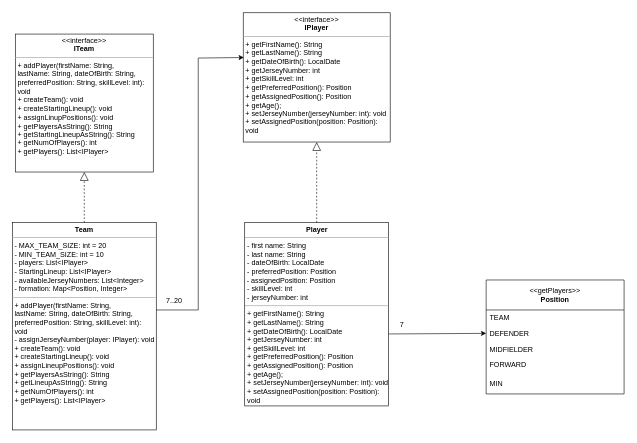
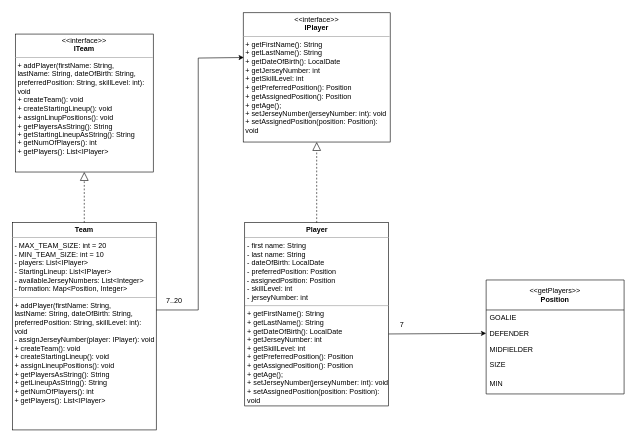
node "TEAM": label "TEAM" -> "GOALIE"
node "FORWARD": label "FORWARD" -> "SIZE"
